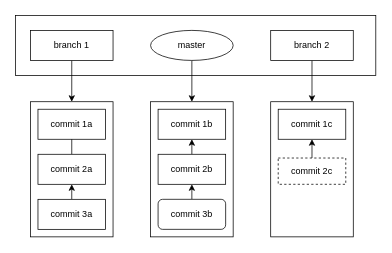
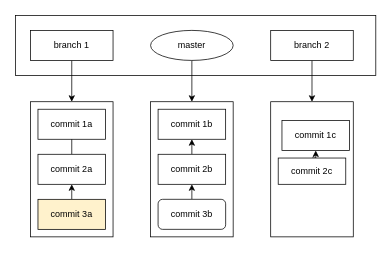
node "commit 1c": moved (312, 124) -> (315, 135)
node "commit 2c": style dashed -> solid
node "commit 3a": fillcolor #ffffff -> #fff2cc
